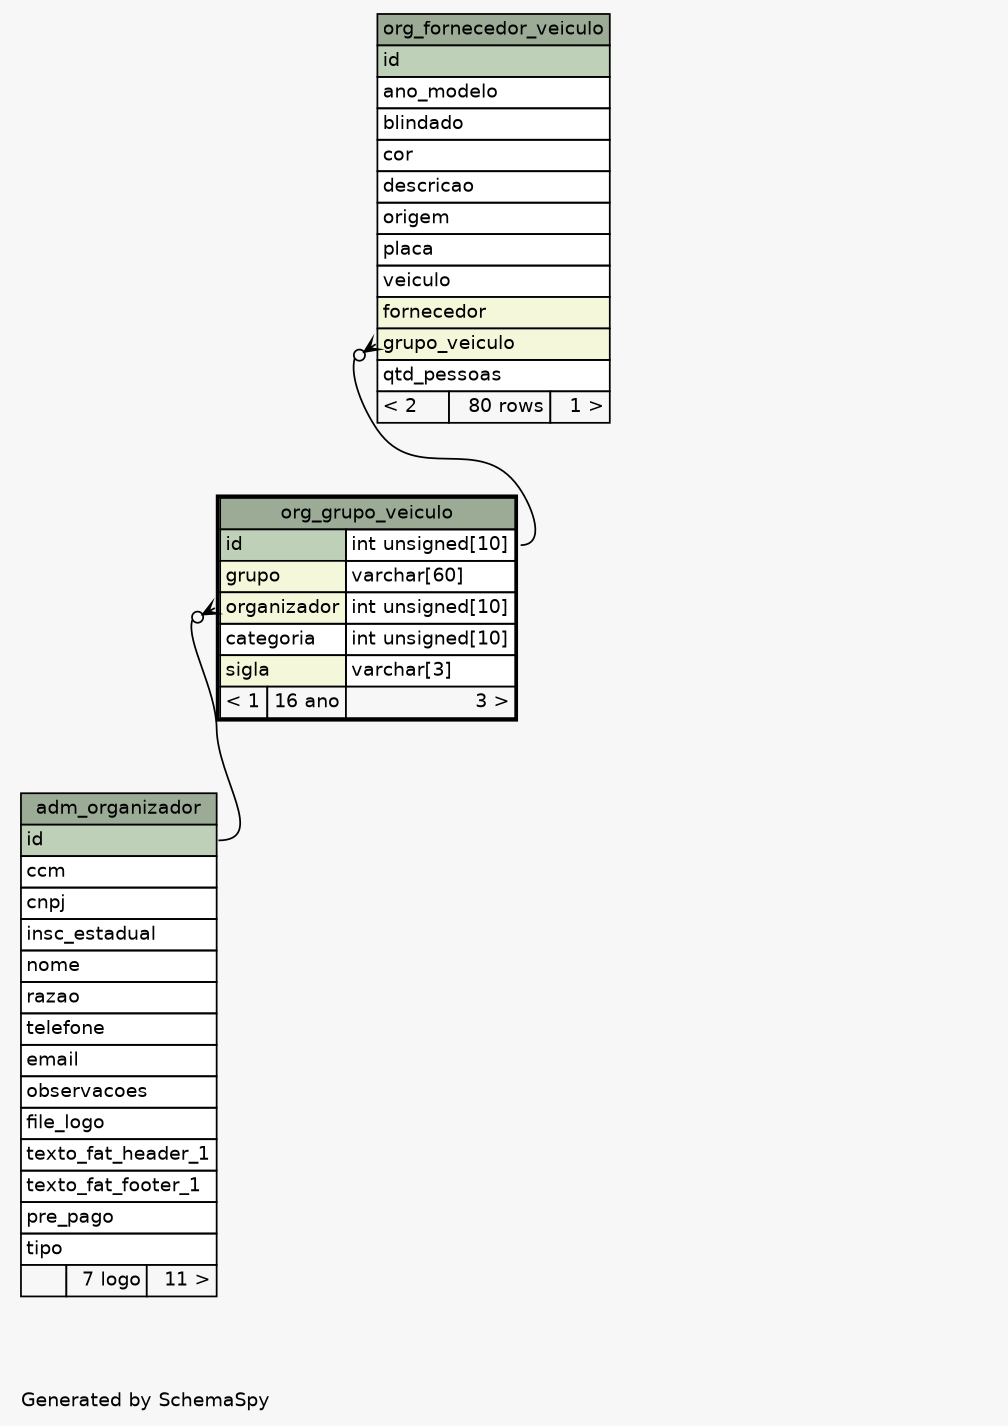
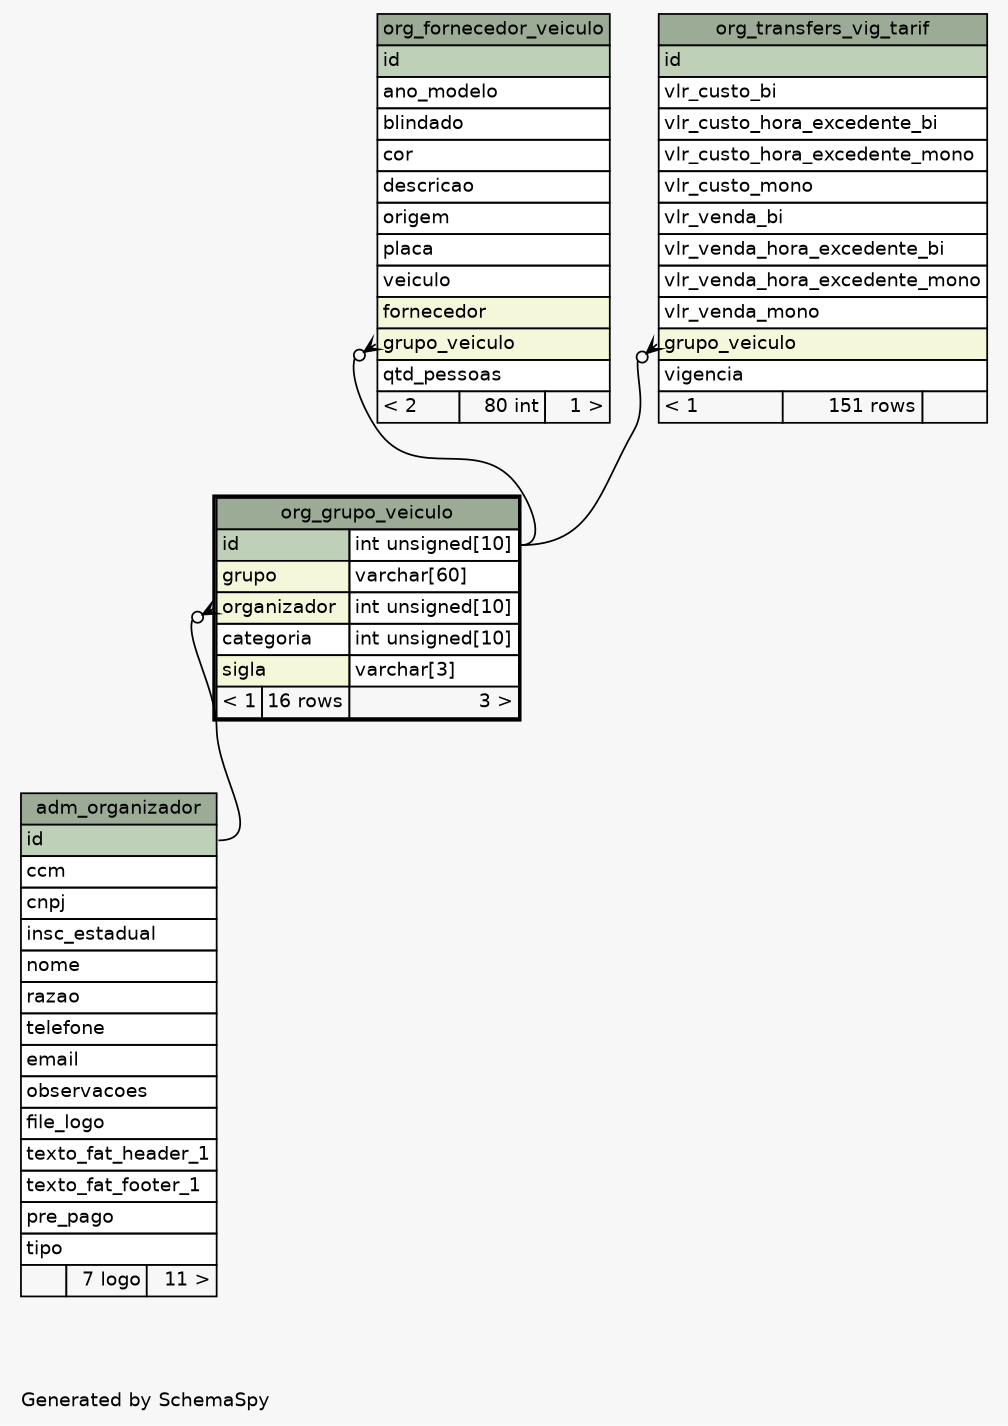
node "org_transfers_vig_tarif": added
node "org_fornecedor_veiculo": text "80 rows" -> "80 int"
node "org_grupo_veiculo": text "16 ano" -> "16 rows"
